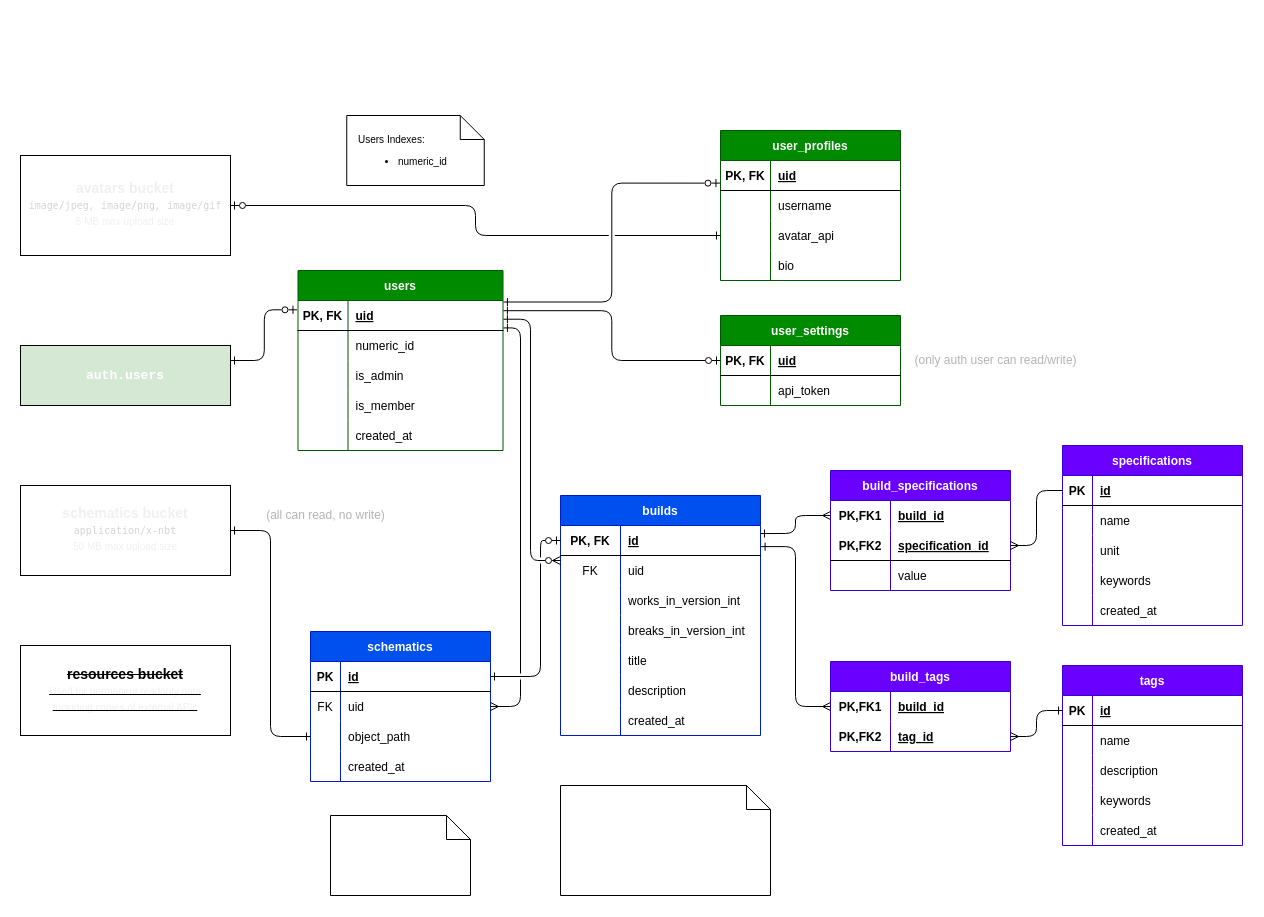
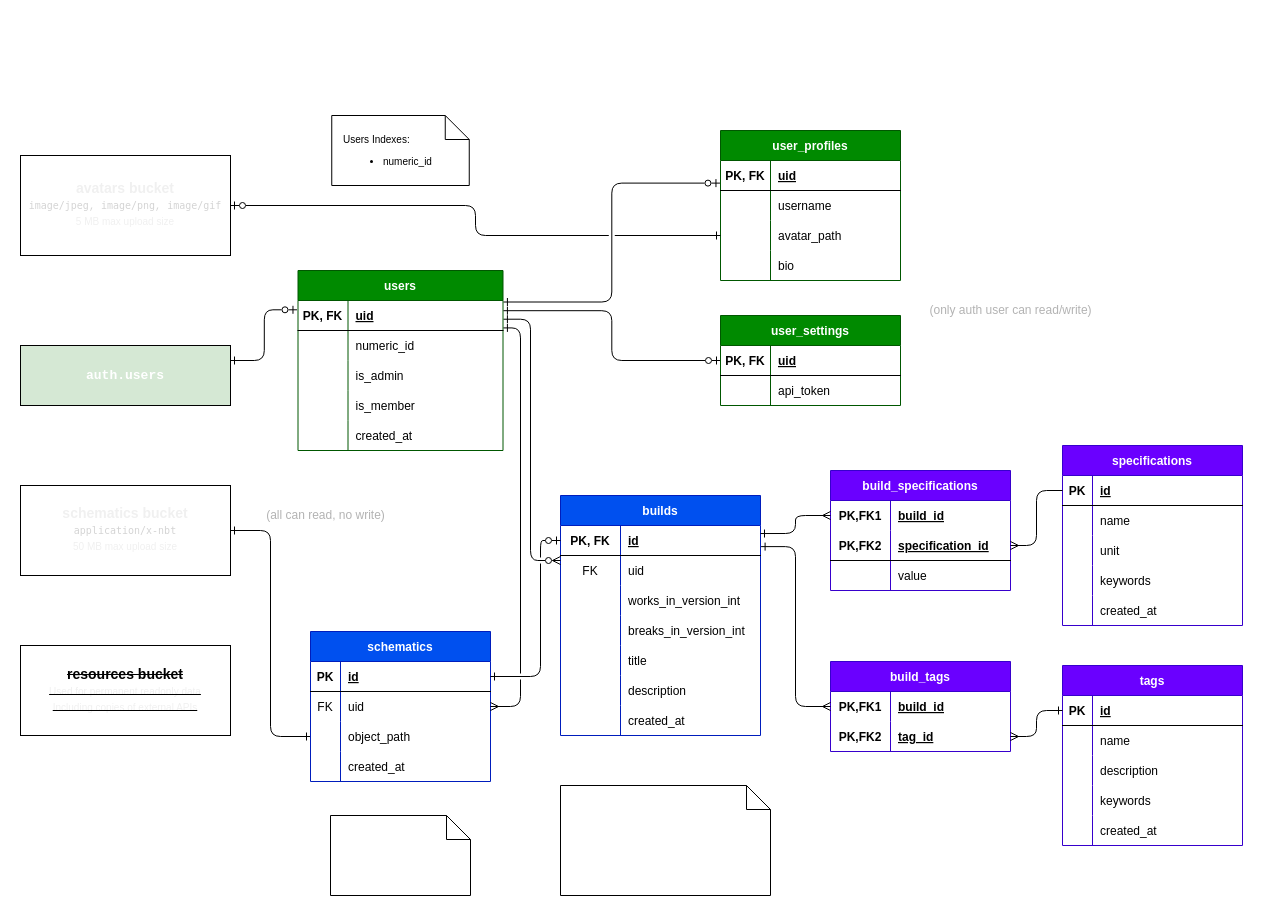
node "Users Indexes:numeric_id": moved (416, 151) -> (401, 151)
node "avatar_api": label "avatar_api" -> "avatar_path"
node "(only auth user can read/write)": moved (996, 361) -> (1011, 311)
